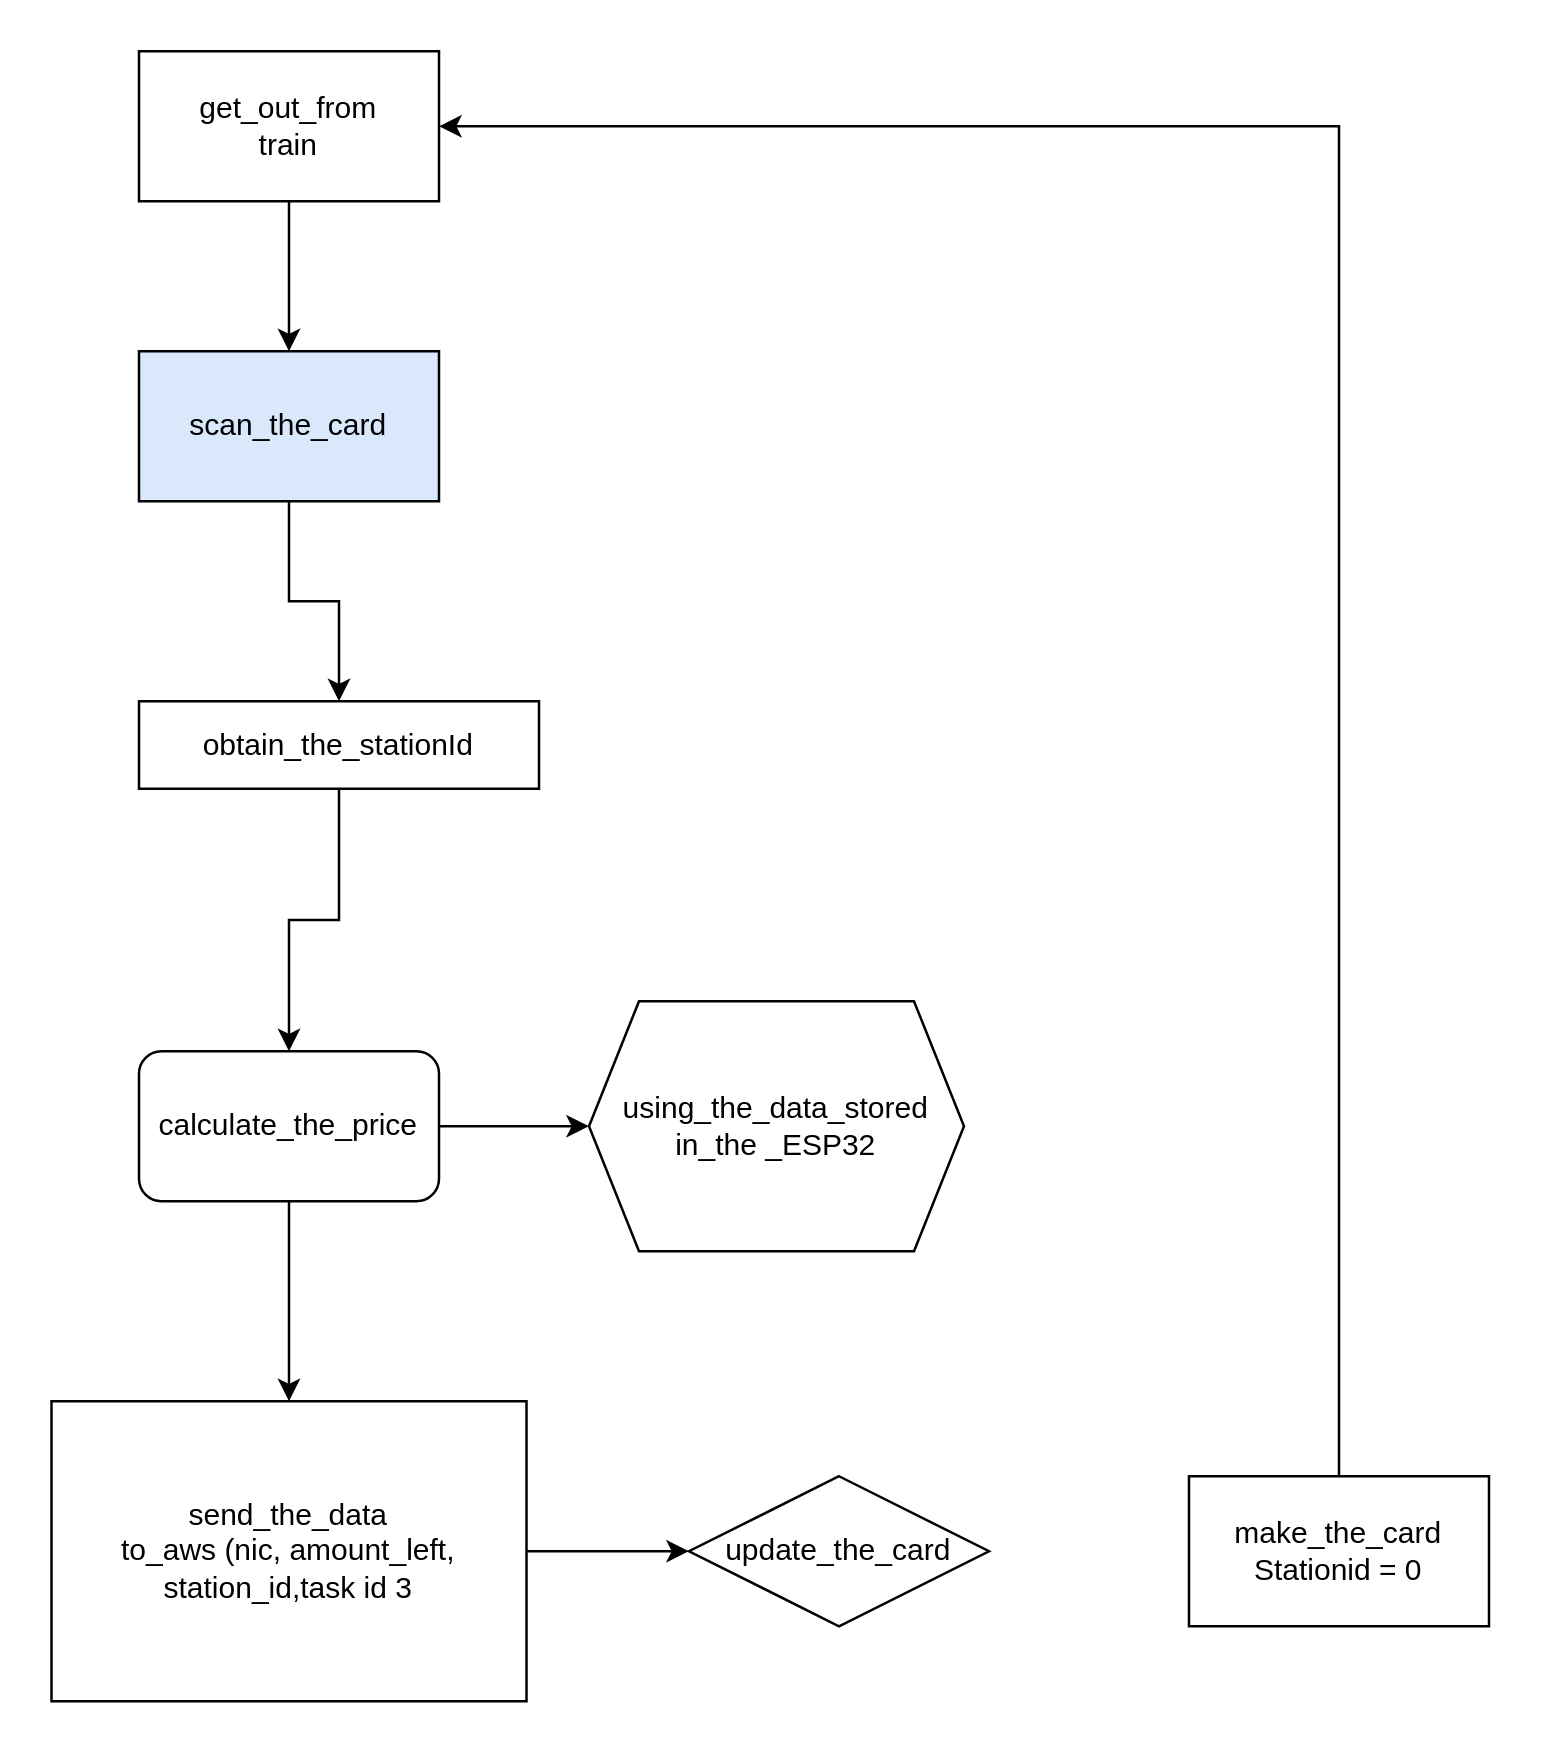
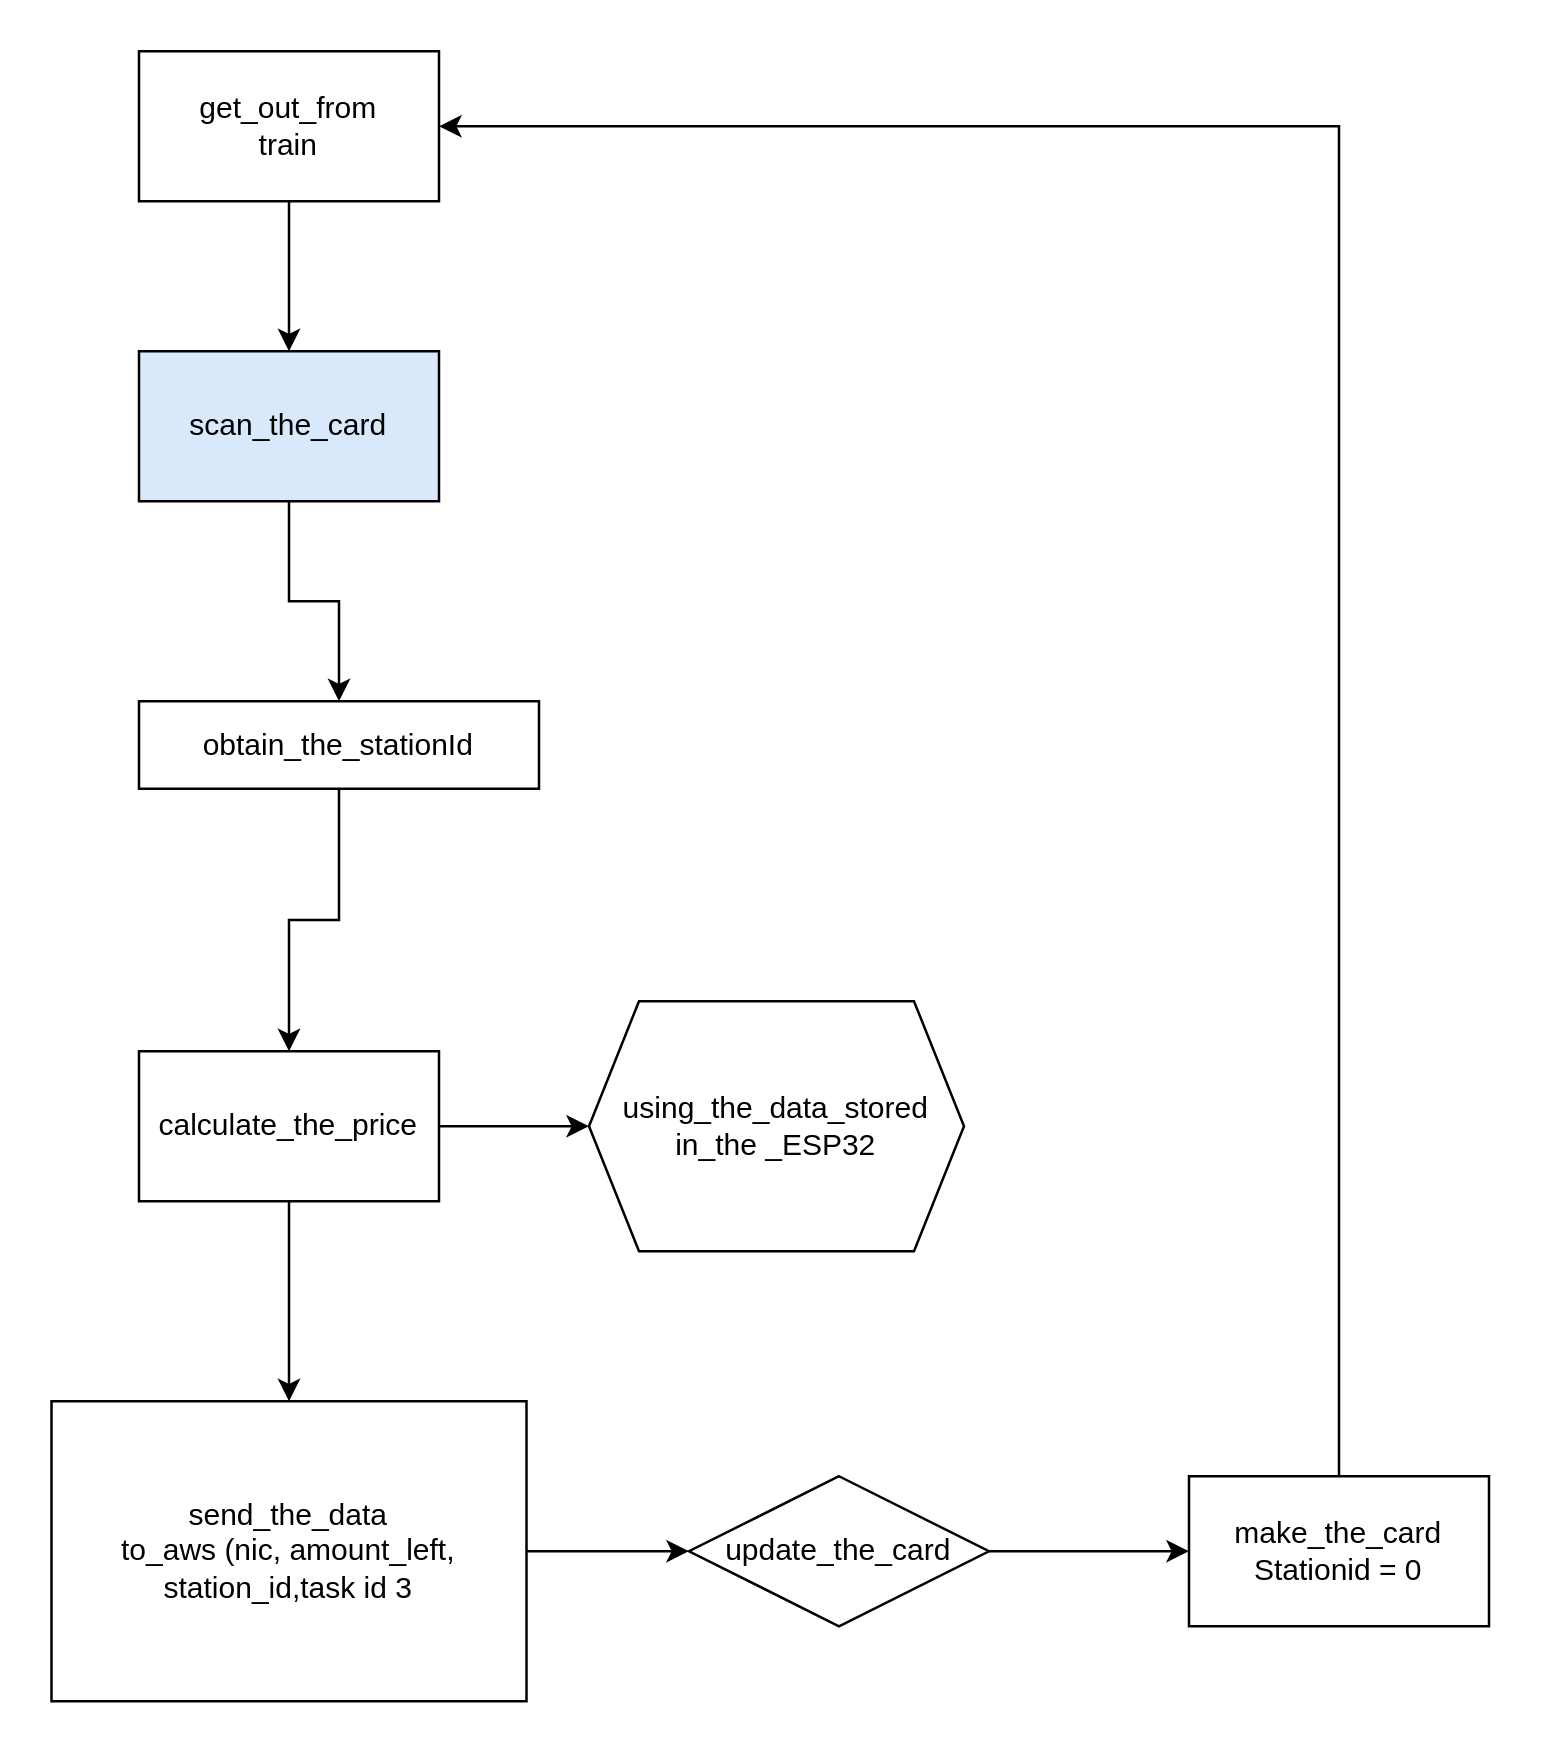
node "calculate_the_price": shape rounded rectangle -> rectangle
edge "update_the_card" -> "make_the_card Stationid = 0": added
